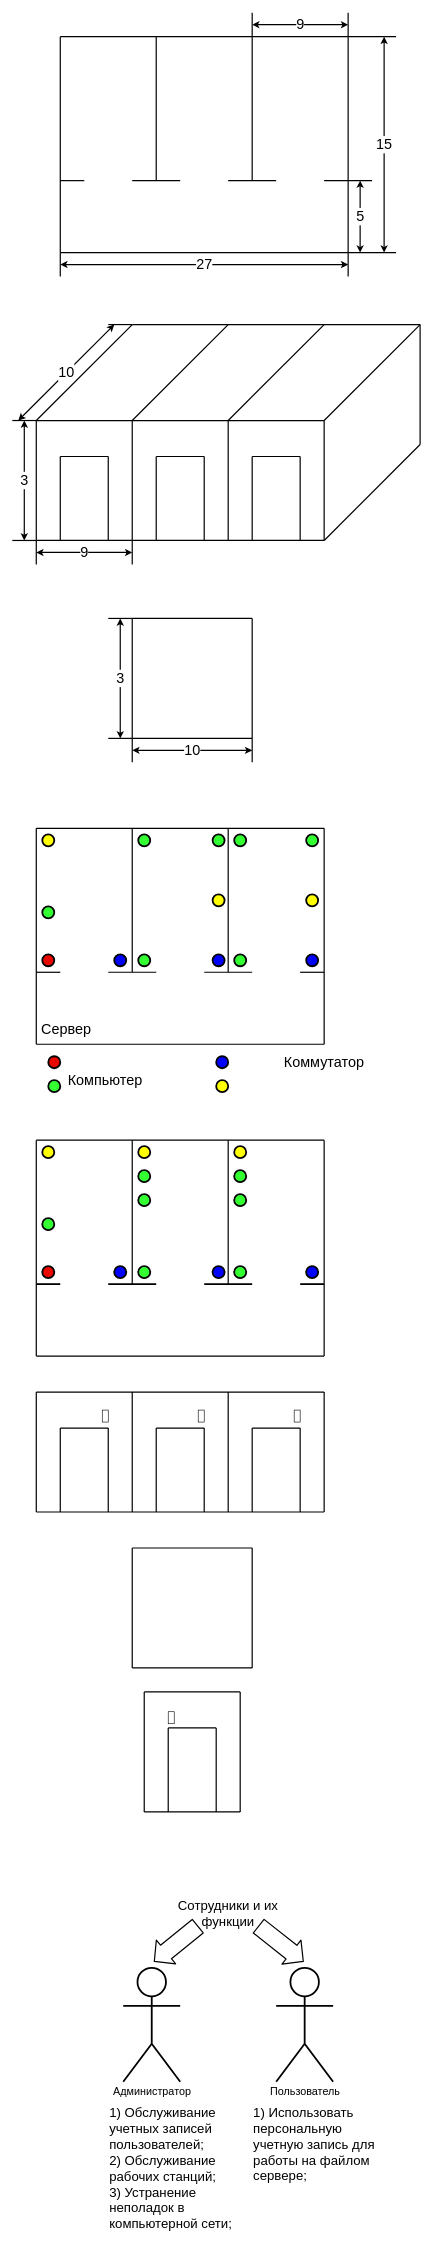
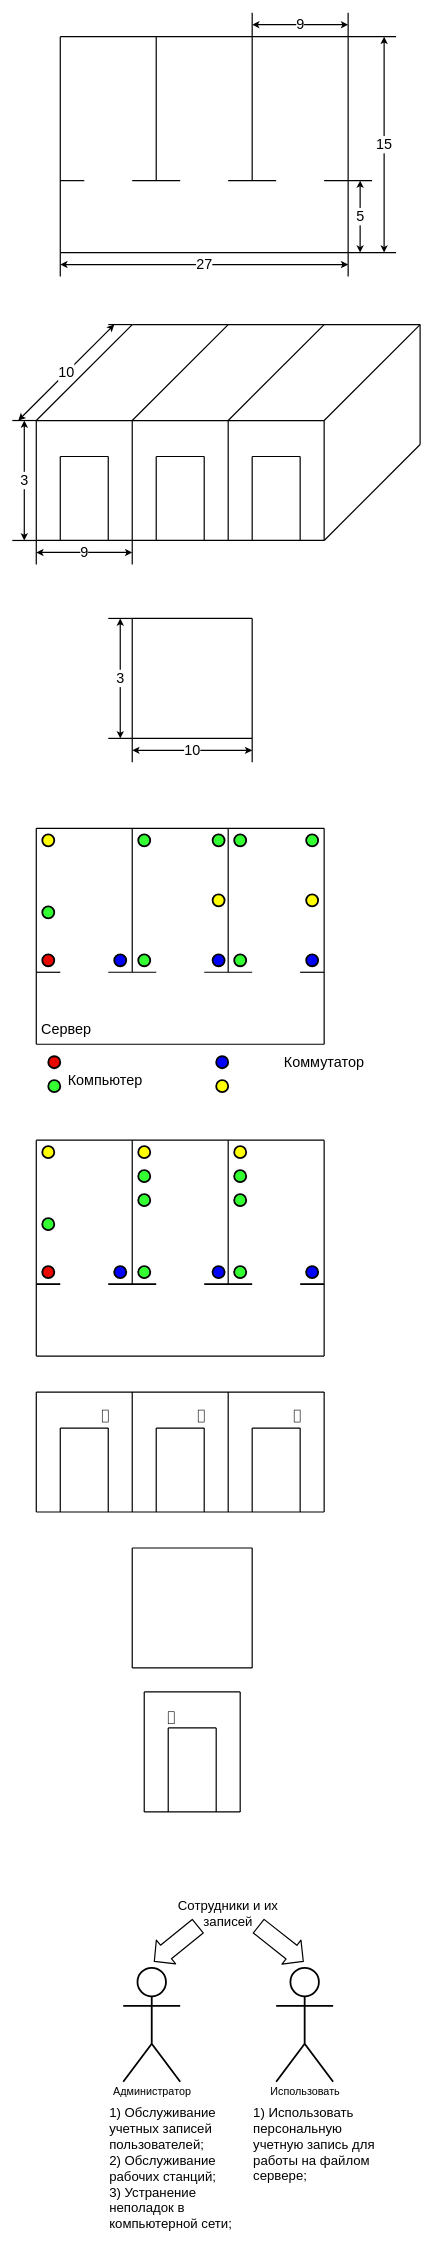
node "Сотрудники и их функции": label "Сотрудники и их функции" -> "Сотрудники и их записей"
node "Пользователь": label "Пользователь" -> "Использовать"
